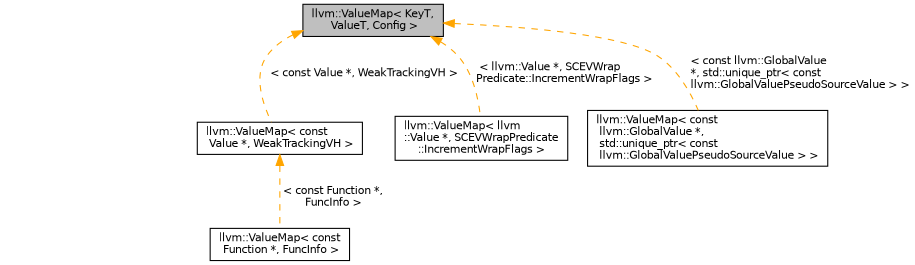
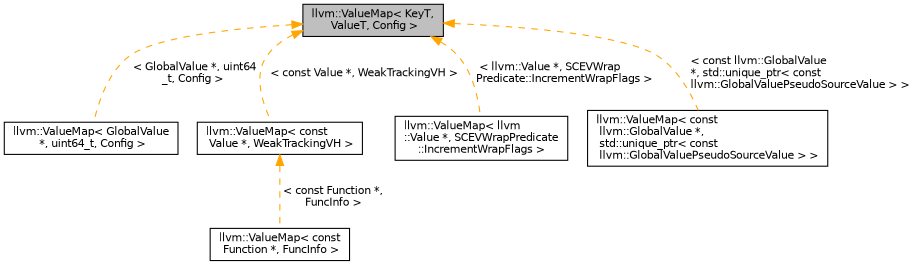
node "llvm::ValueMap< GlobalValue *, uint64_t, Config >": added
